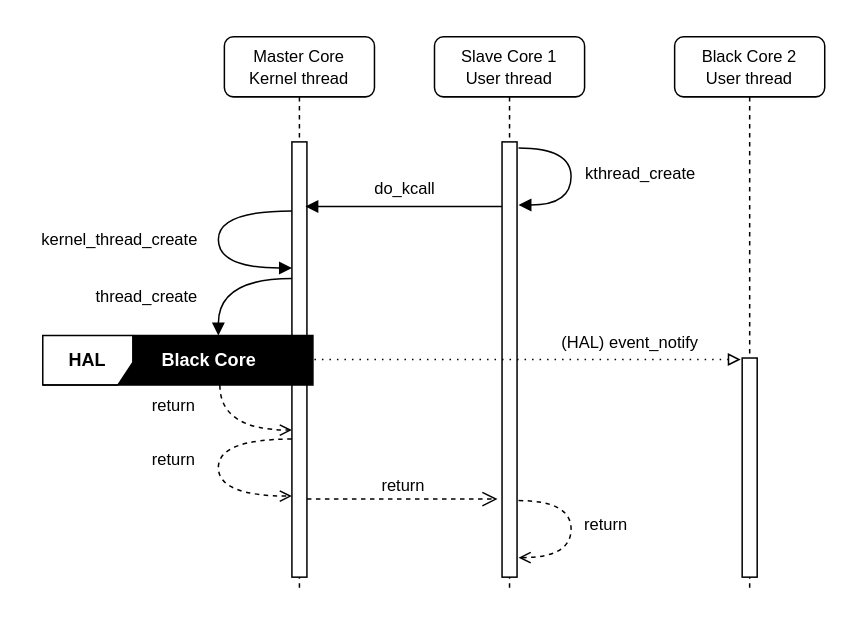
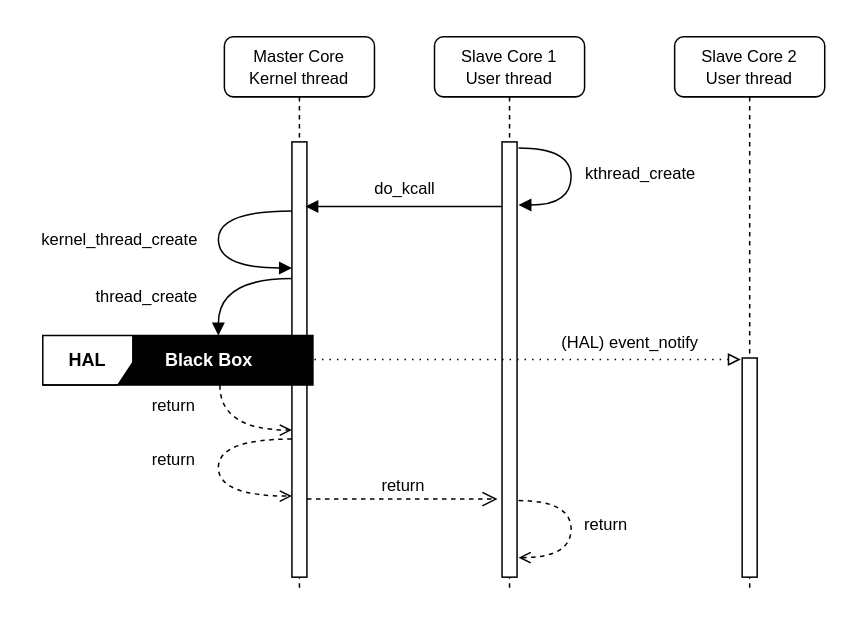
node "Black Core 2 User thread": label "Black Core 2 User thread" -> "Slave Core 2 User thread"
node "Black Core": label "Black Core" -> "Black Box"
